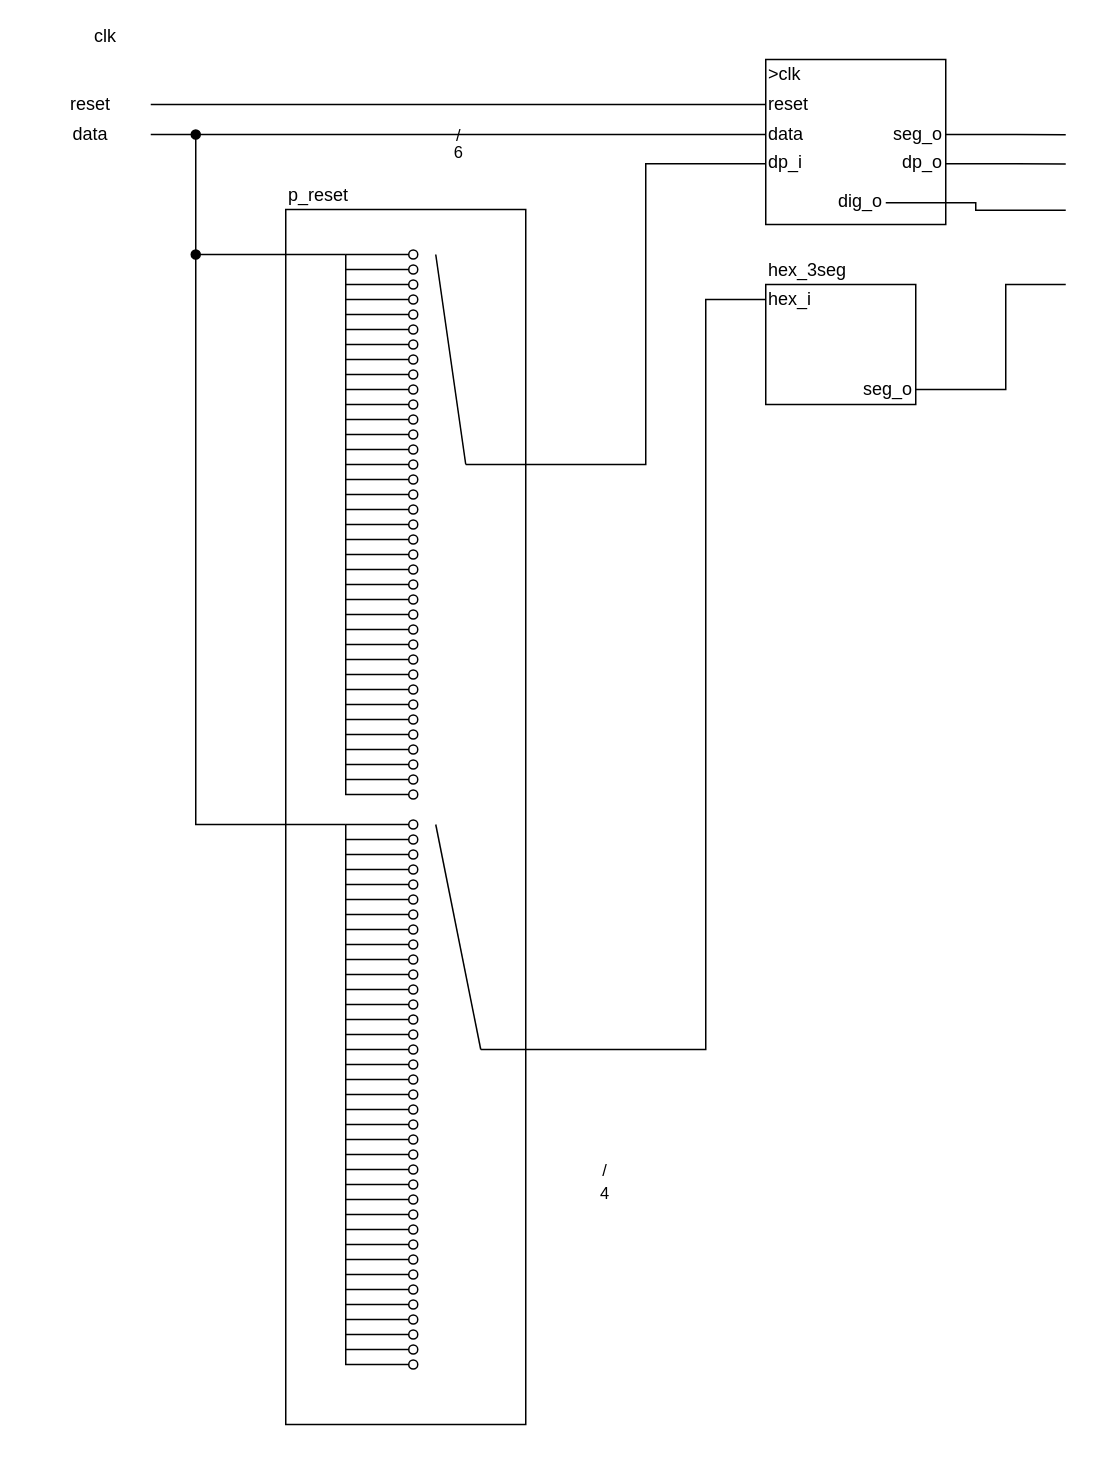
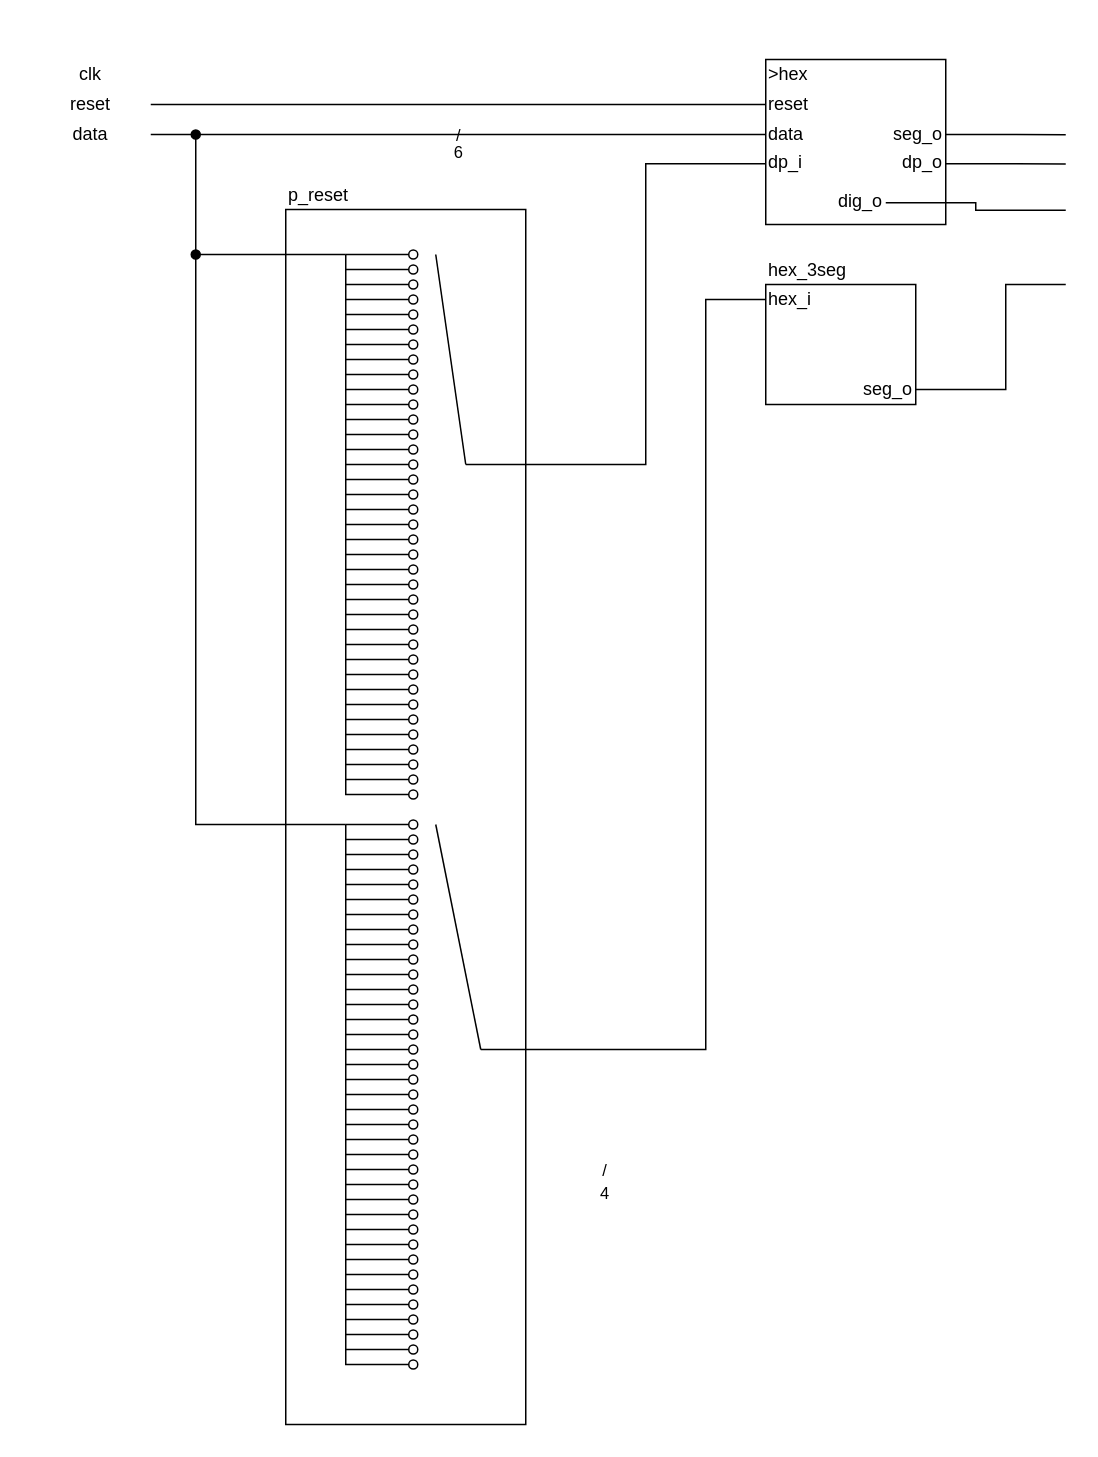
node "clk": moved (106, 37) -> (91, 74)
node ">clk": label ">clk" -> ">hex"
